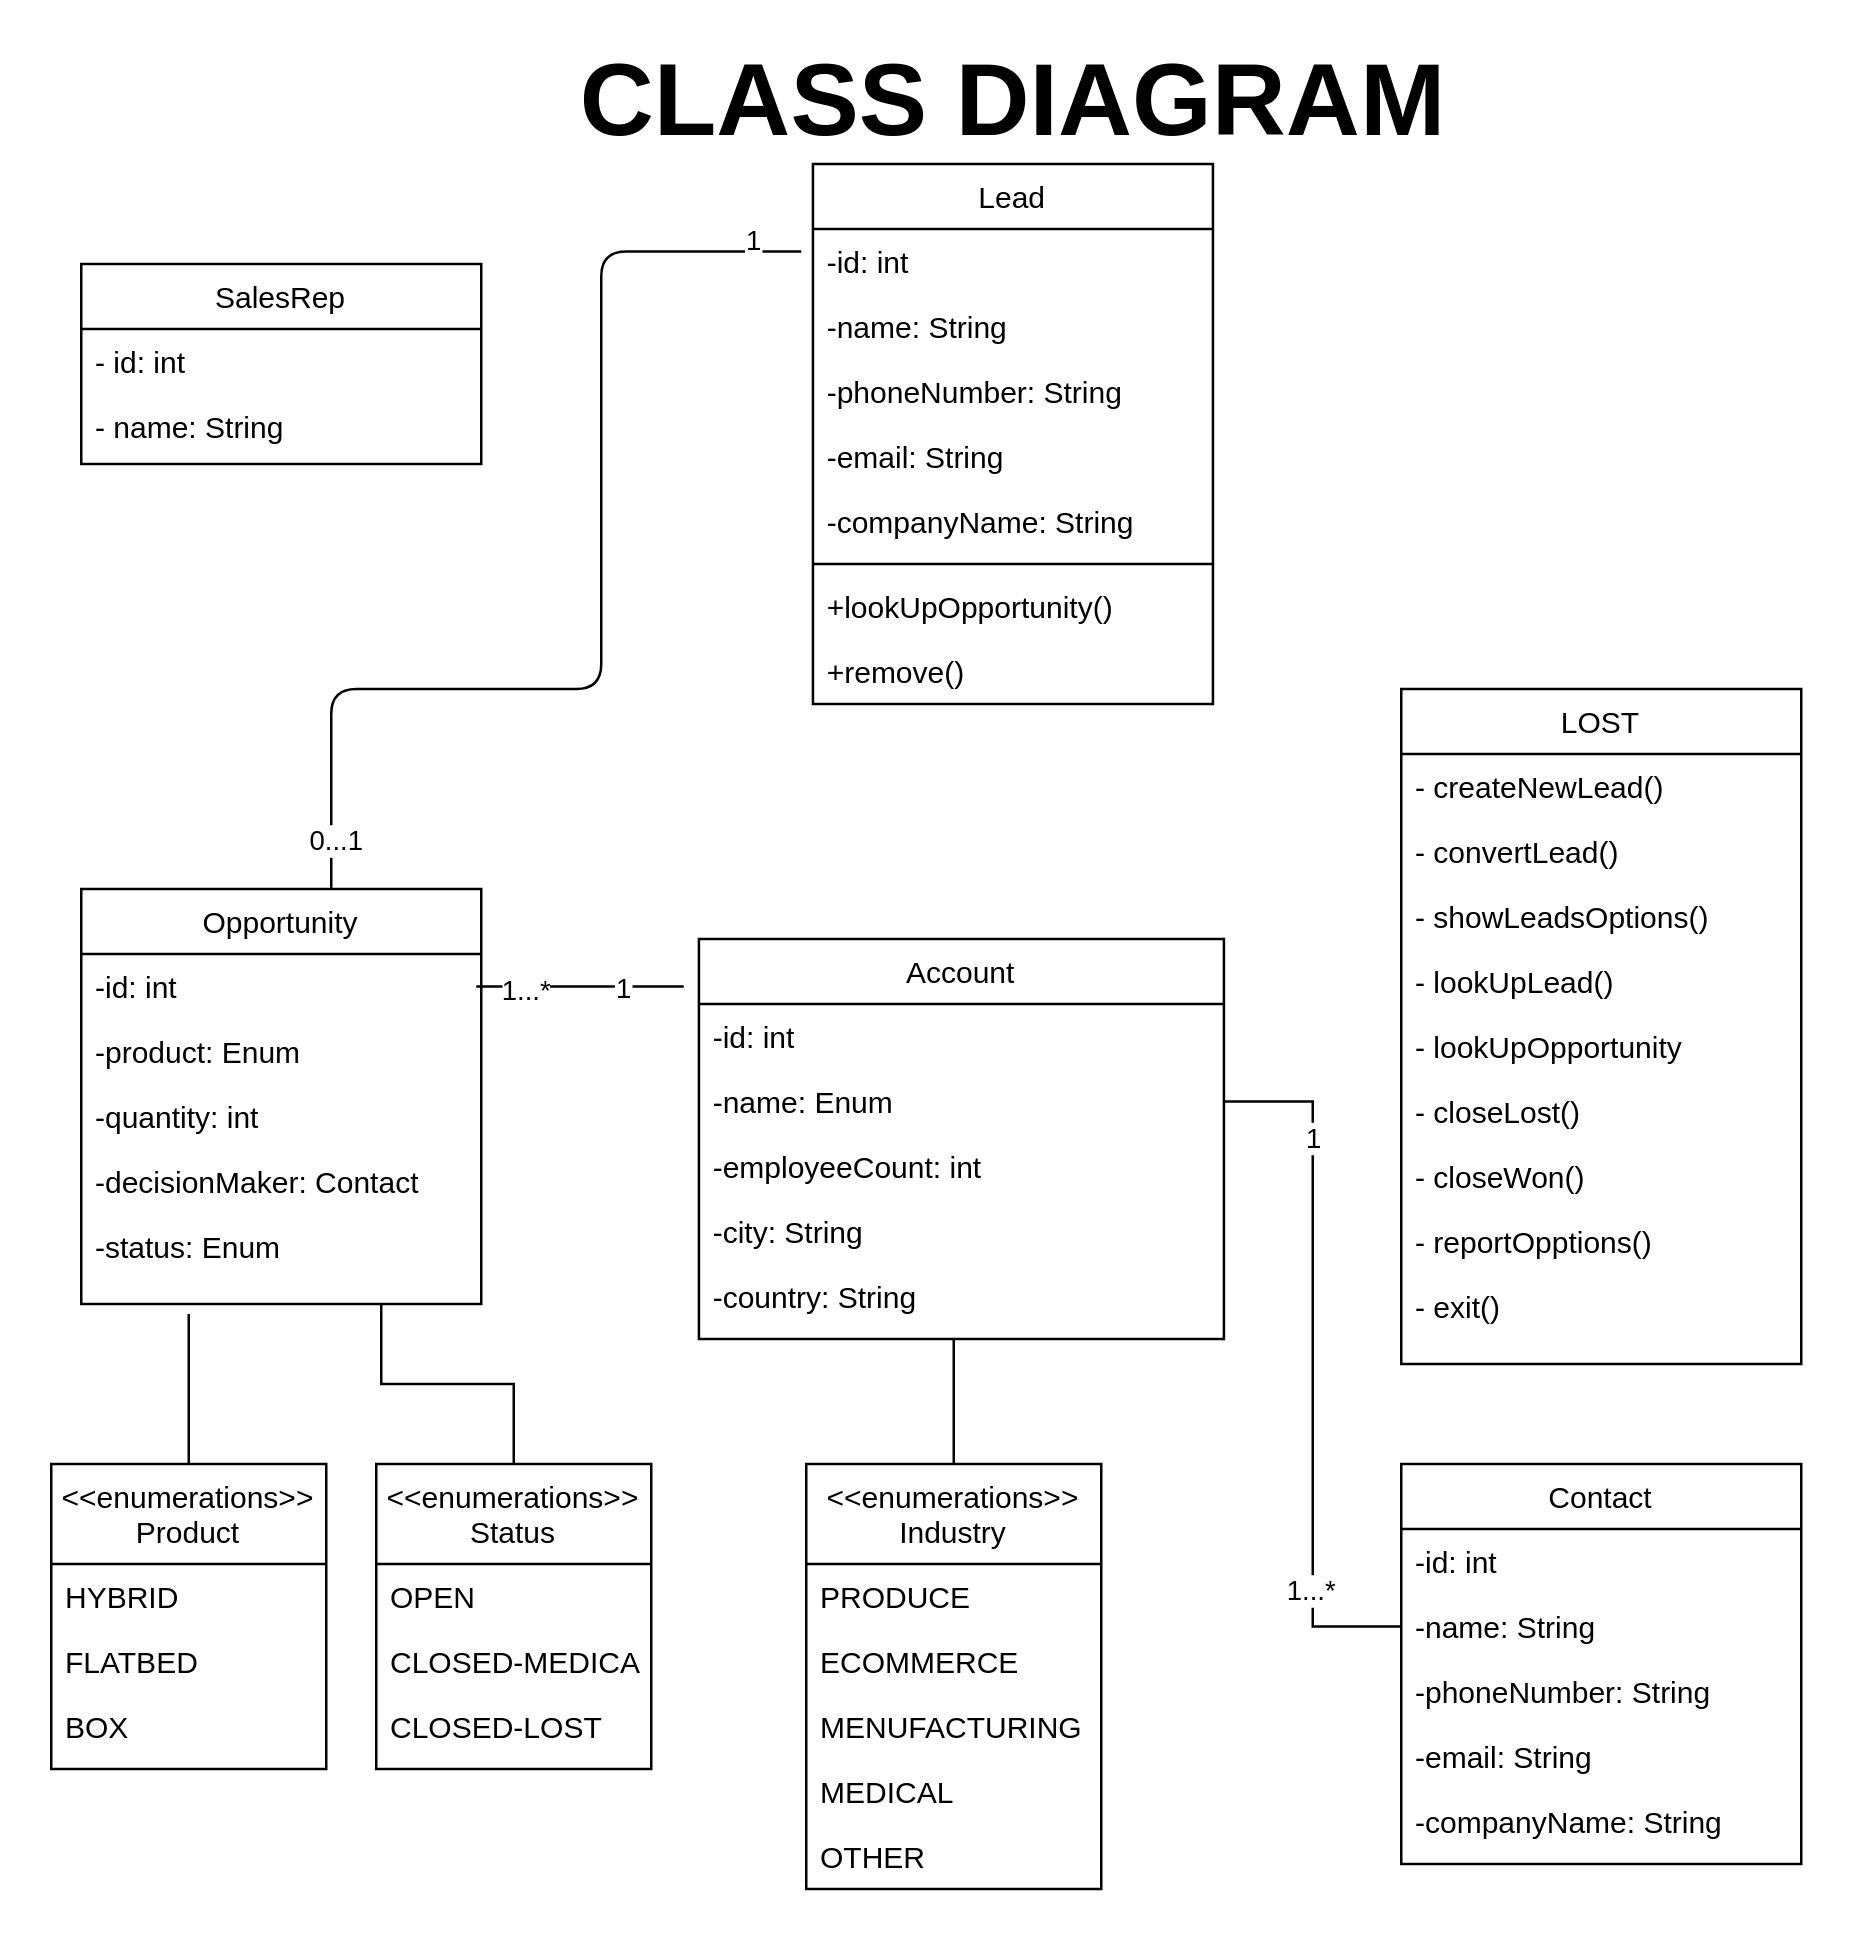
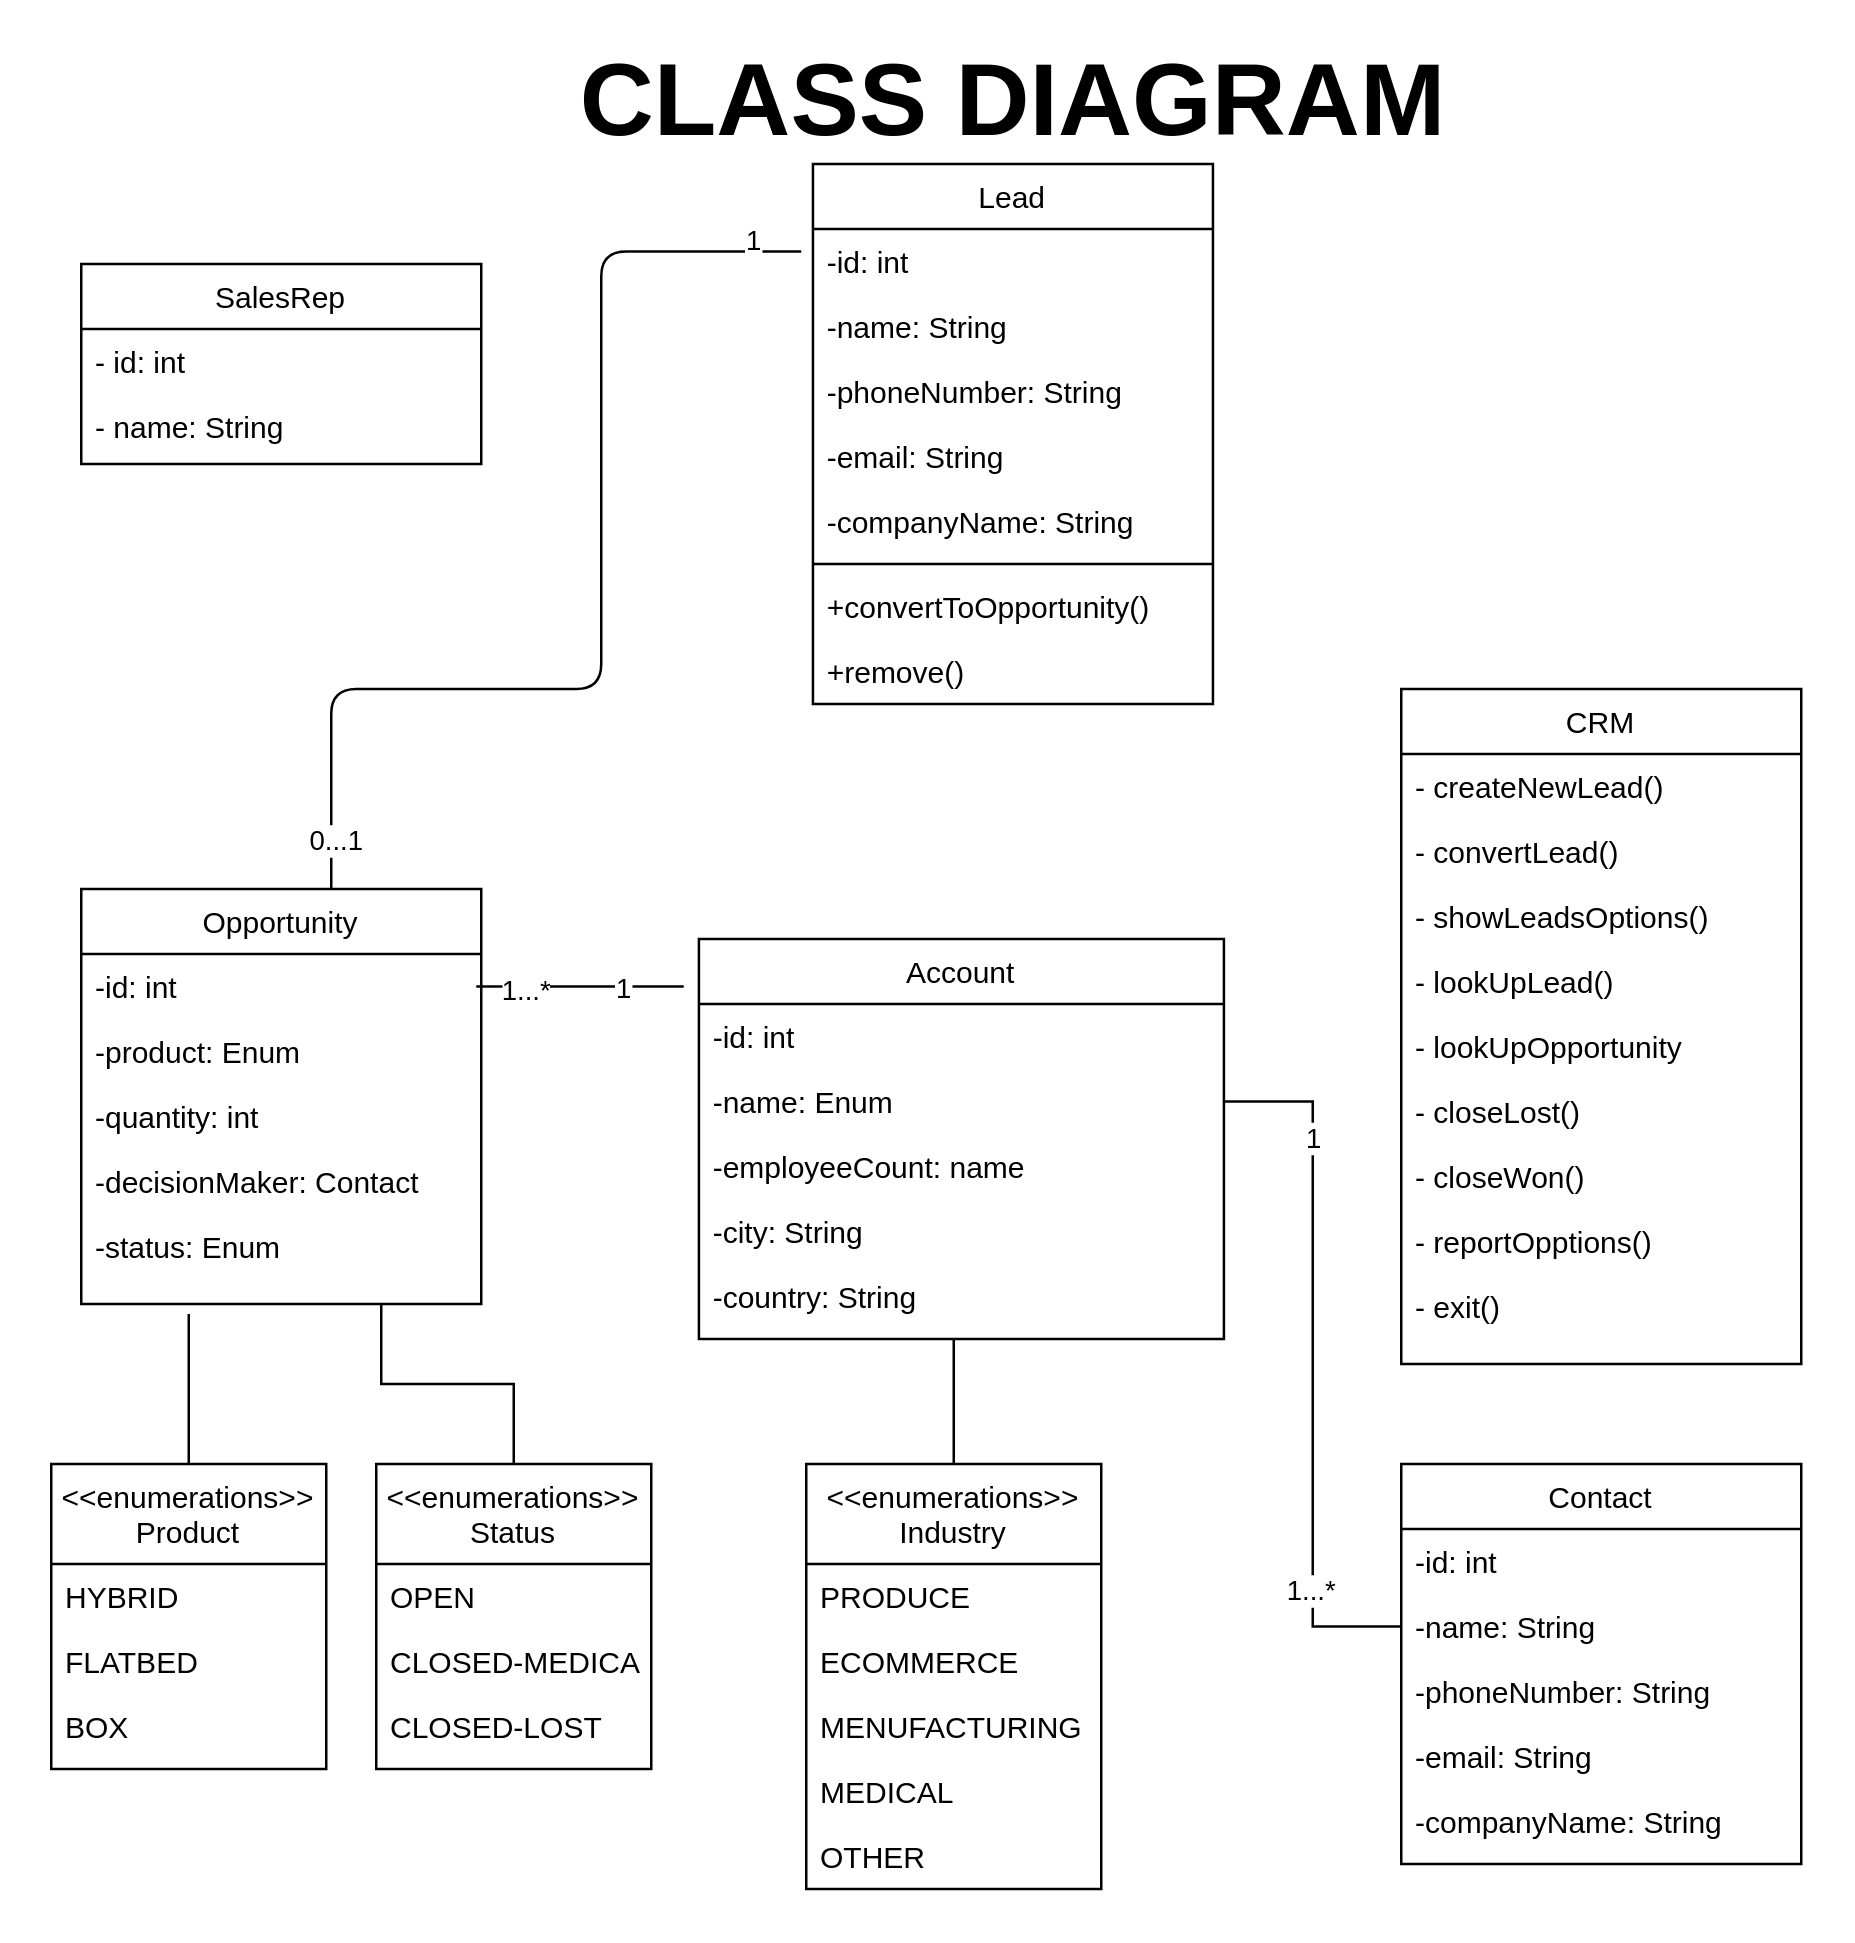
node "+lookUpOpportunity()": label "+lookUpOpportunity()" -> "+convertToOpportunity()"
node "LOST": label "LOST" -> "CRM"
node "-employeeCount: int": label "-employeeCount: int" -> "-employeeCount: name"
